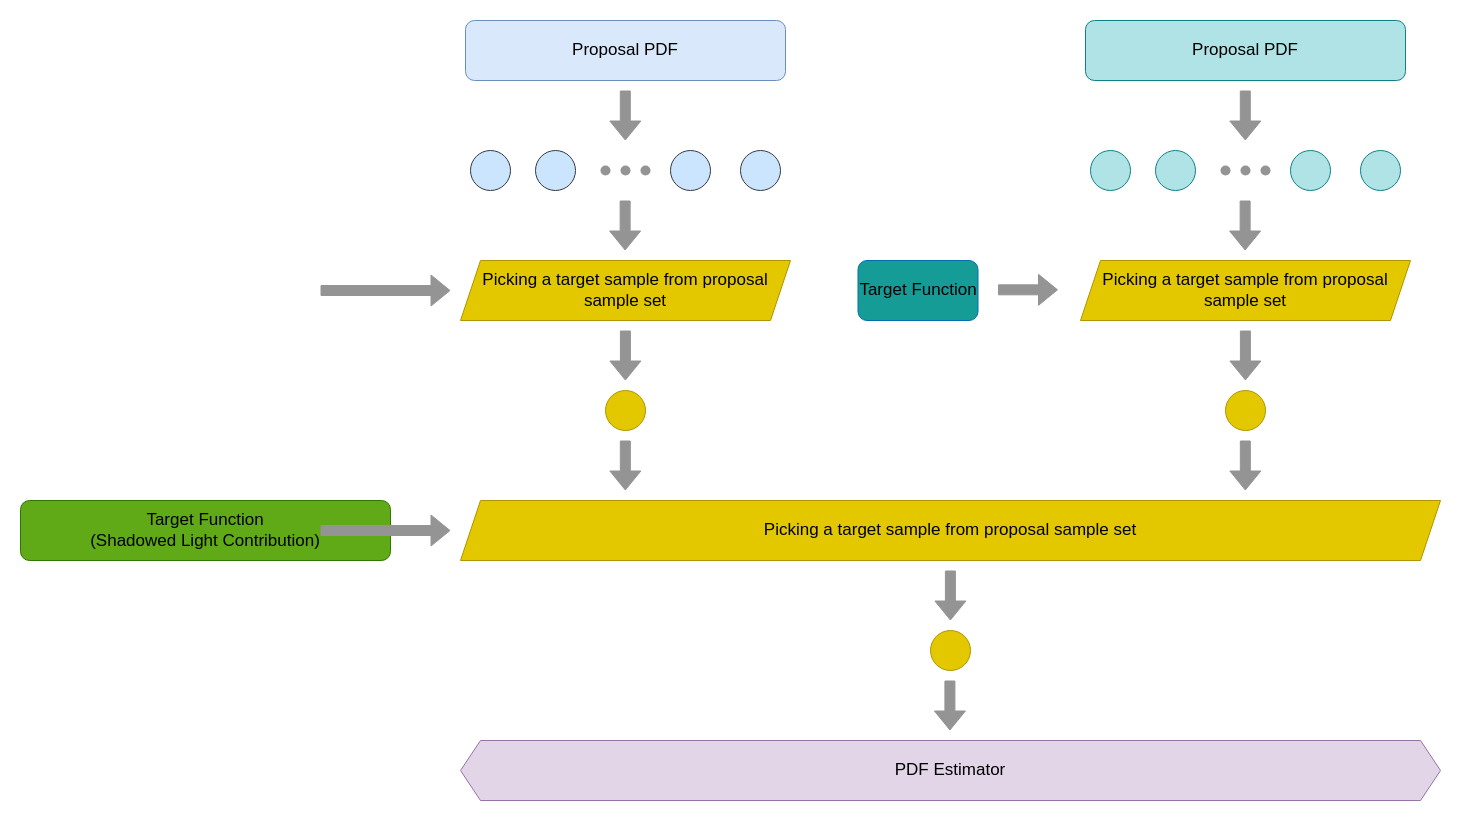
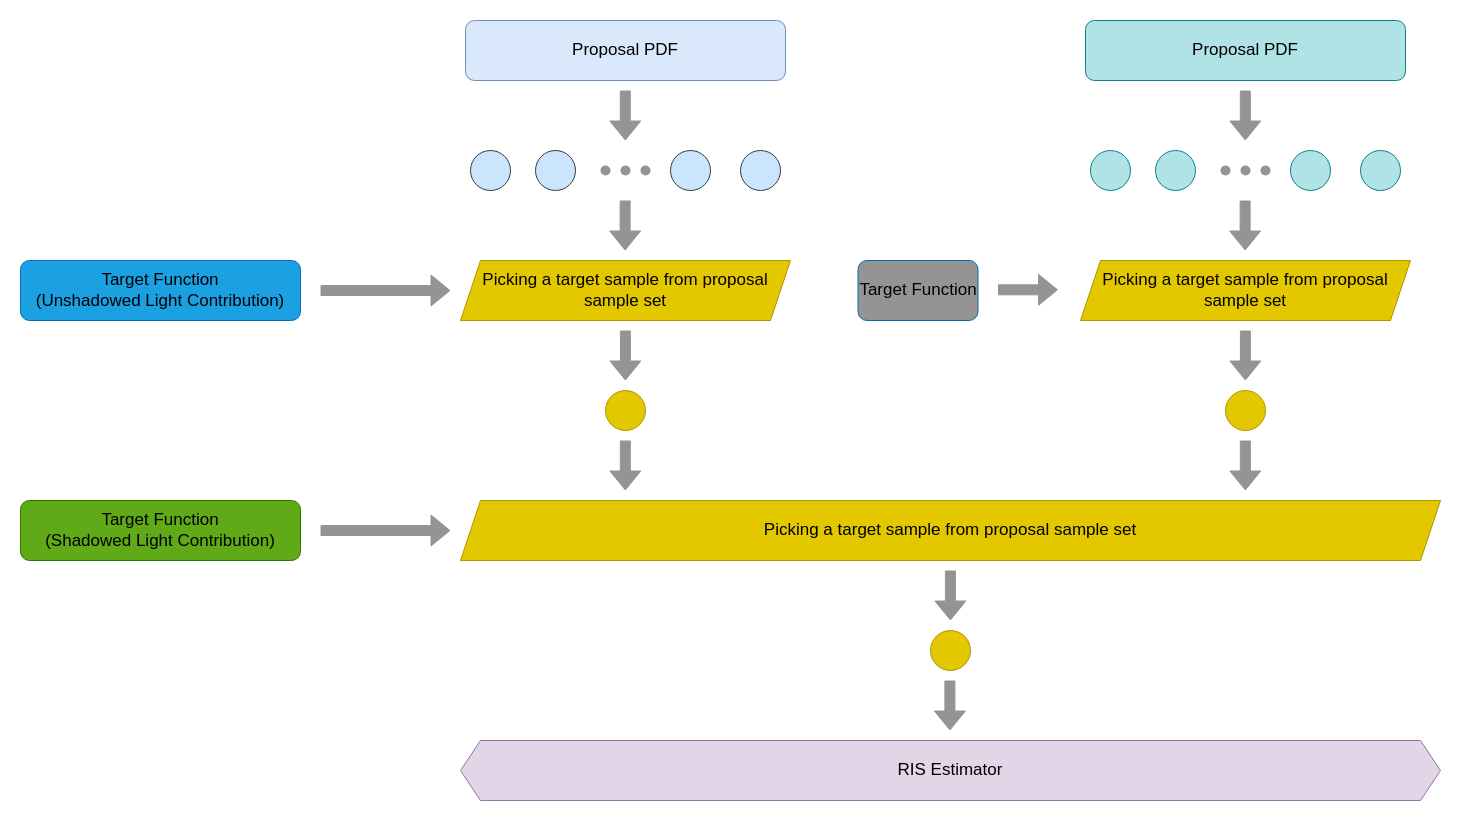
node "Target Function (Unshadowed Light Contribution)": added
node "Target Function": fillcolor #169c97 -> #949494
node "Target Function (Shadowed Light Contribution)": size 370x60 -> 280x60
node "PDF Estimator": label "PDF Estimator" -> "RIS Estimator"
